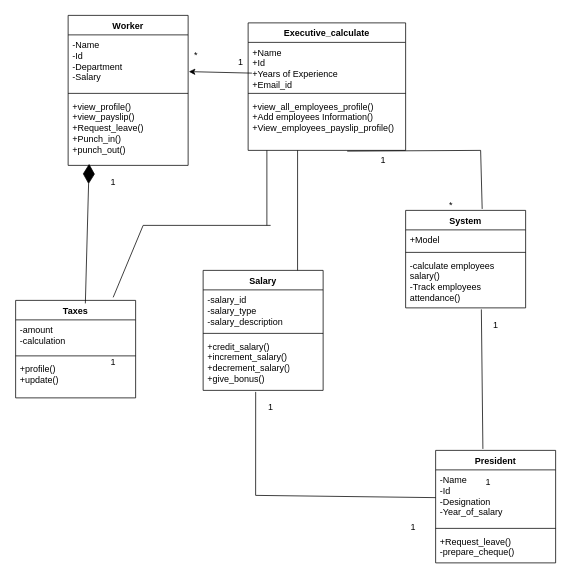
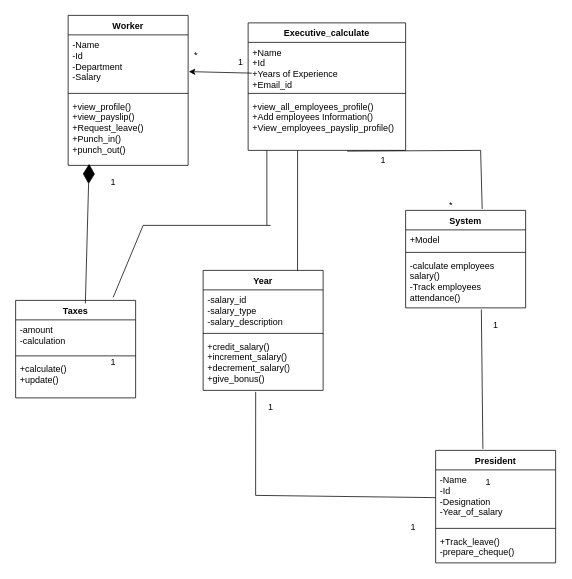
node "Salary": label "Salary" -> "Year"
node "+profile() +update()": label "+profile() +update()" -> "+calculate() +update()"
node "+Request_leave() -prepare_cheque()": label "+Request_leave() -prepare_cheque()" -> "+Track_leave() -prepare_cheque()"
